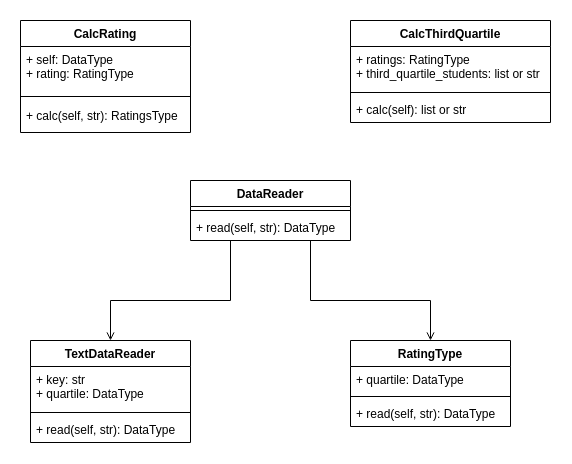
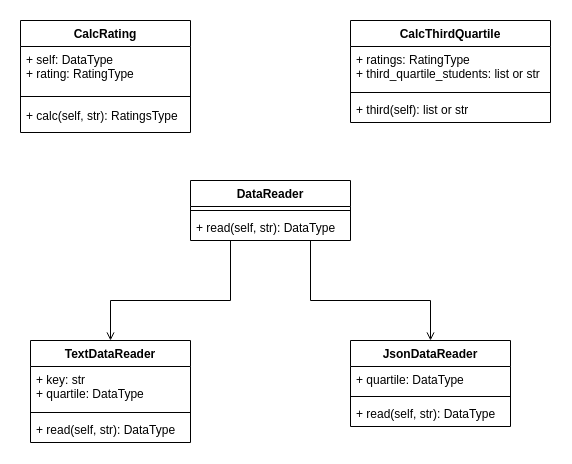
node "+ calc(self): list or str": label "+ calc(self): list or str" -> "+ third(self): list or str"
node "RatingType": label "RatingType" -> "JsonDataReader"
